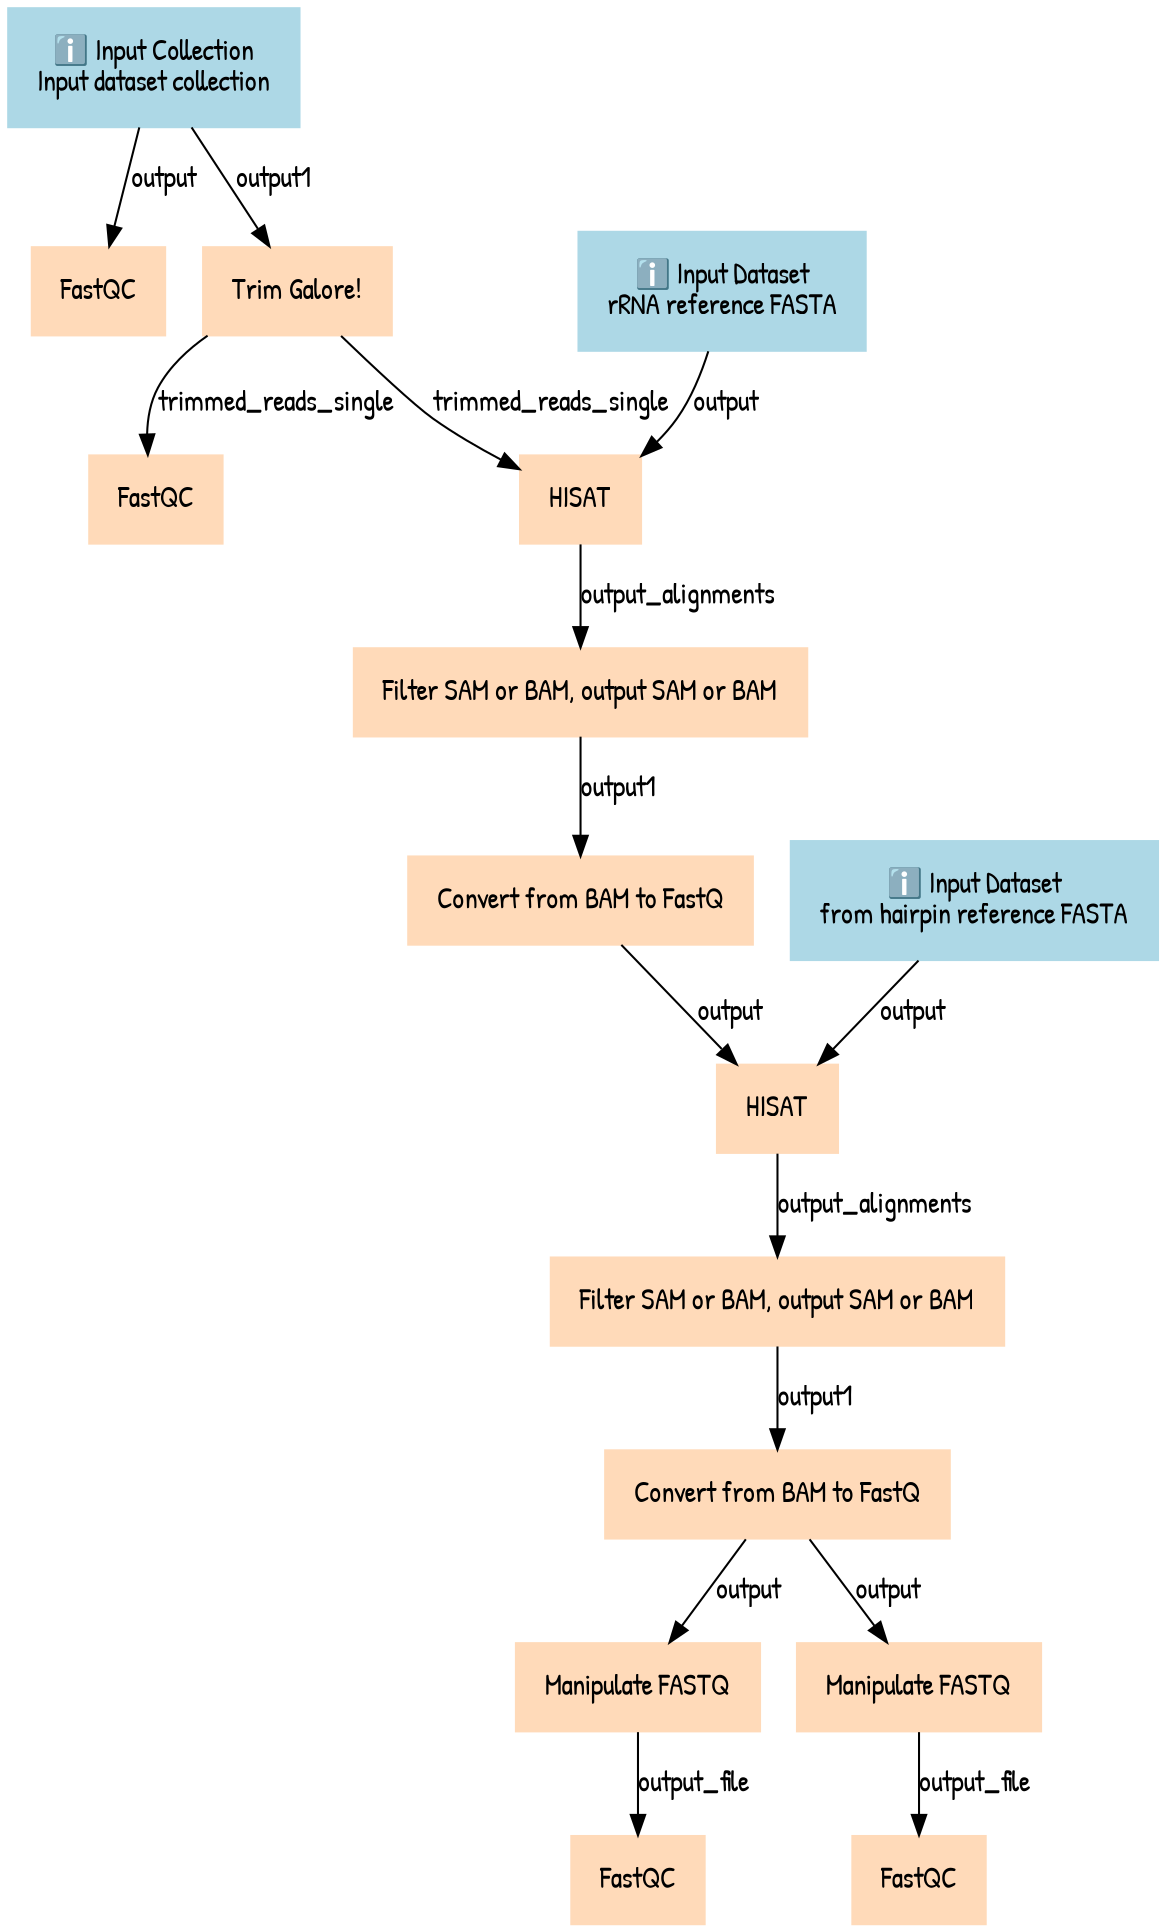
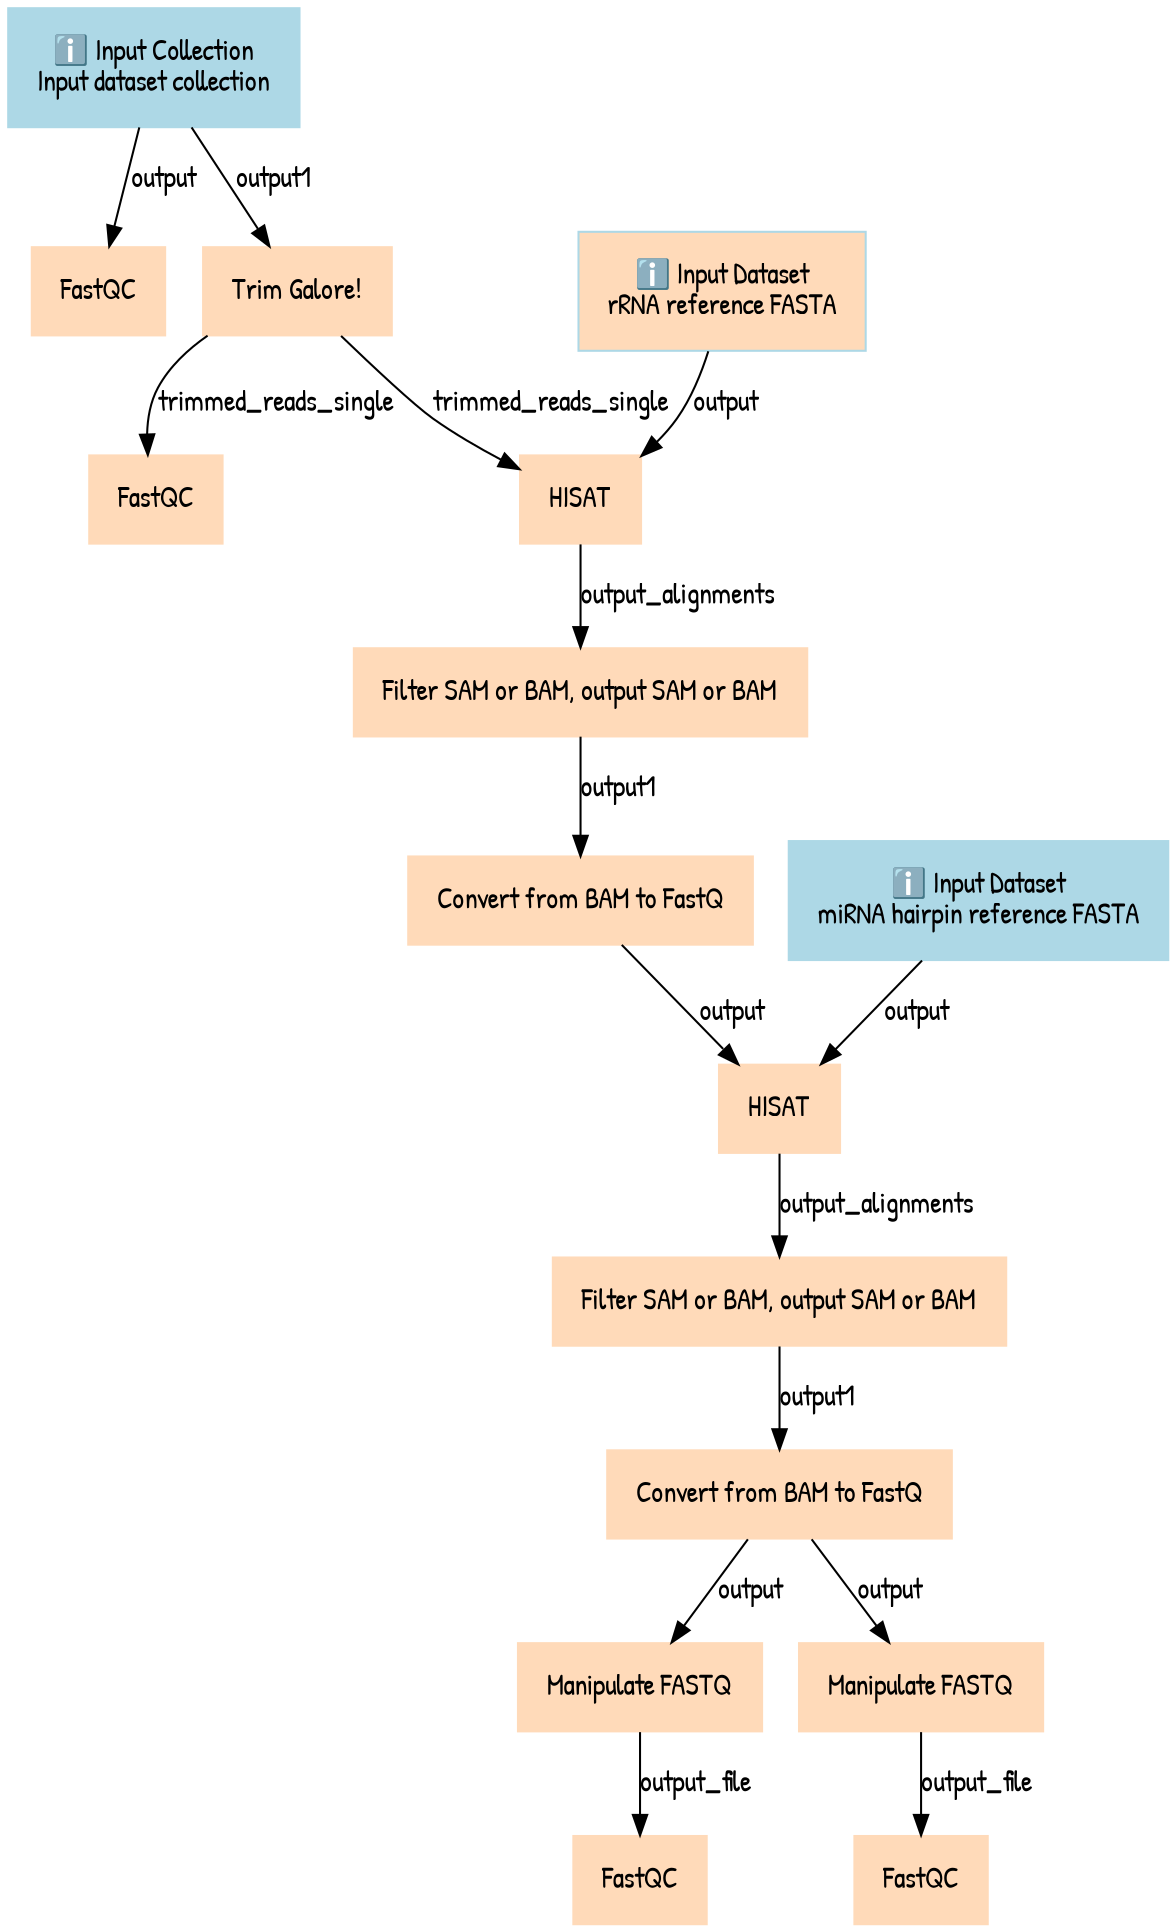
node "ℹ️ Input Dataset rRNA reference FASTA": fillcolor lightblue -> peachpuff
node "ℹ️ Input Dataset from hairpin reference FASTA": label "ℹ️ Input Dataset from hairpin reference FASTA" -> "ℹ️ Input Dataset miRNA hairpin reference FASTA"
